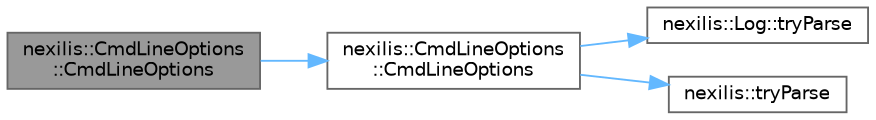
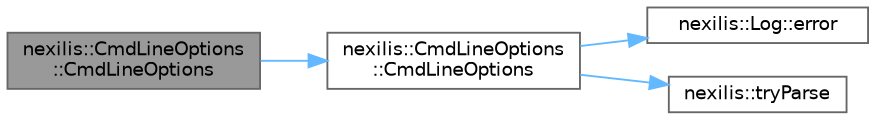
node "nexilis::Log::tryParse": label "nexilis::Log::tryParse" -> "nexilis::Log::error"
